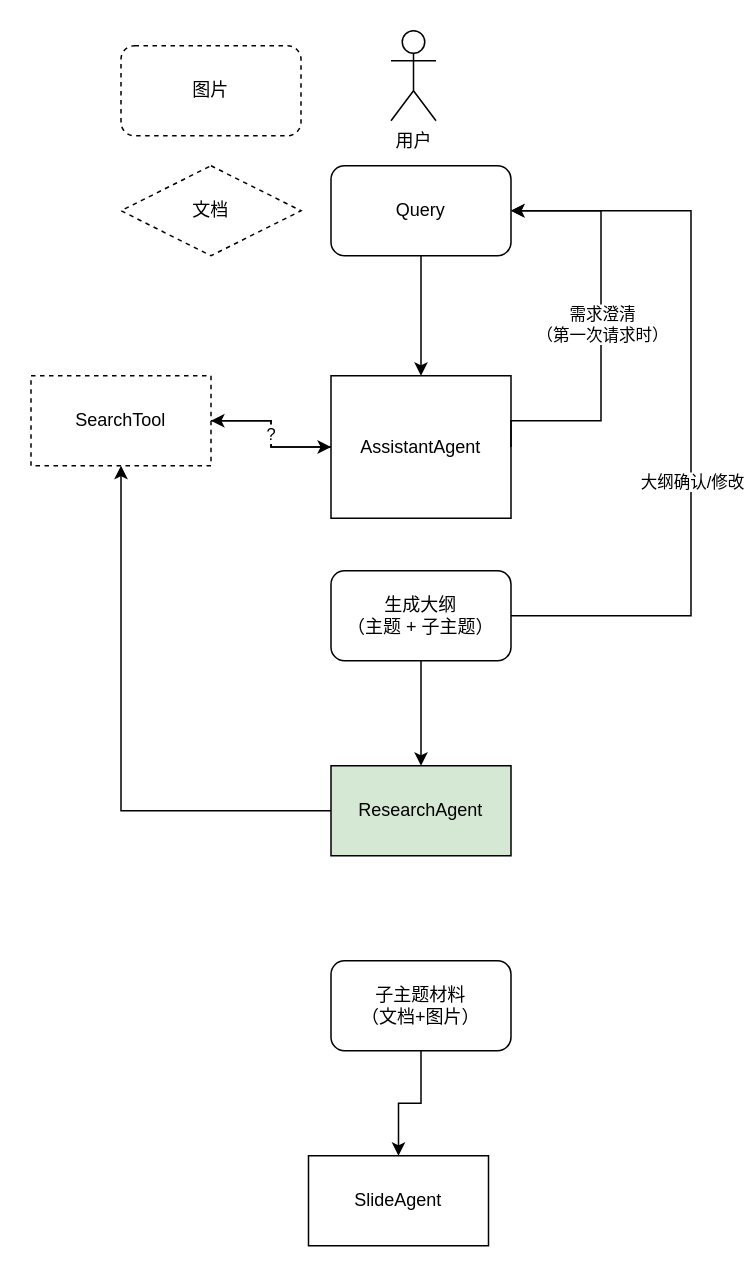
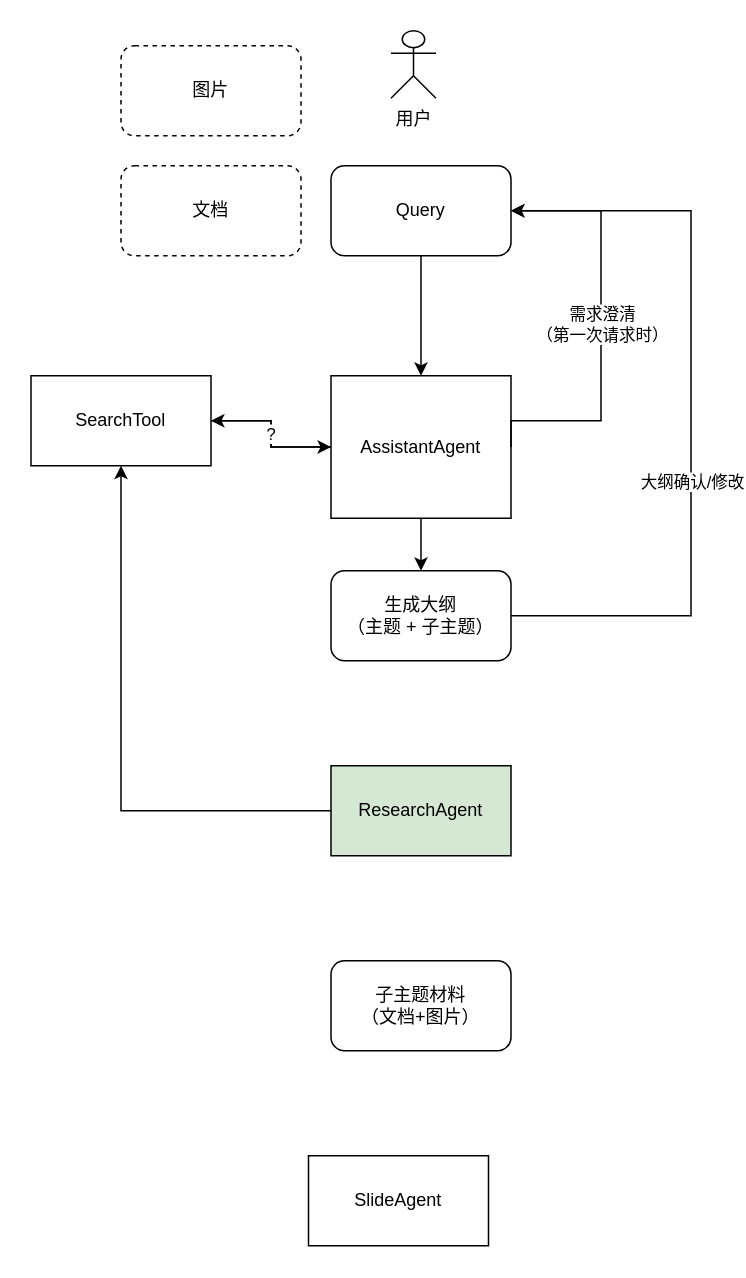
node "用户": size 45x90 -> 45x68
node "文档": shape diamond -> rounded rectangle
node "SearchTool": style dashed -> solid
edge "AssistantAgent" -> "生成大纲 （主题 + 子主题）": added
edge "生成大纲 （主题 + 子主题）" -> "ResearchAgent": removed
edge "子主题材料 （文档+图片）" -> "SlideAgent": removed
